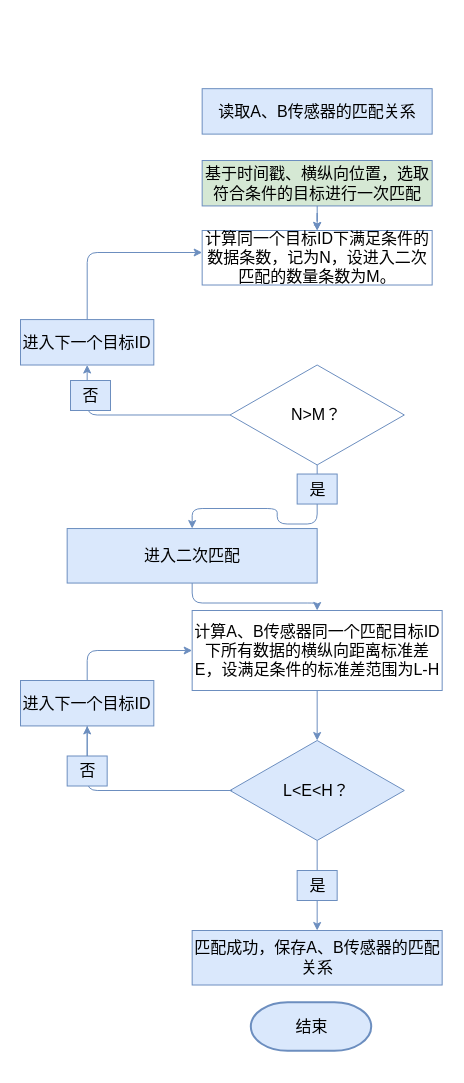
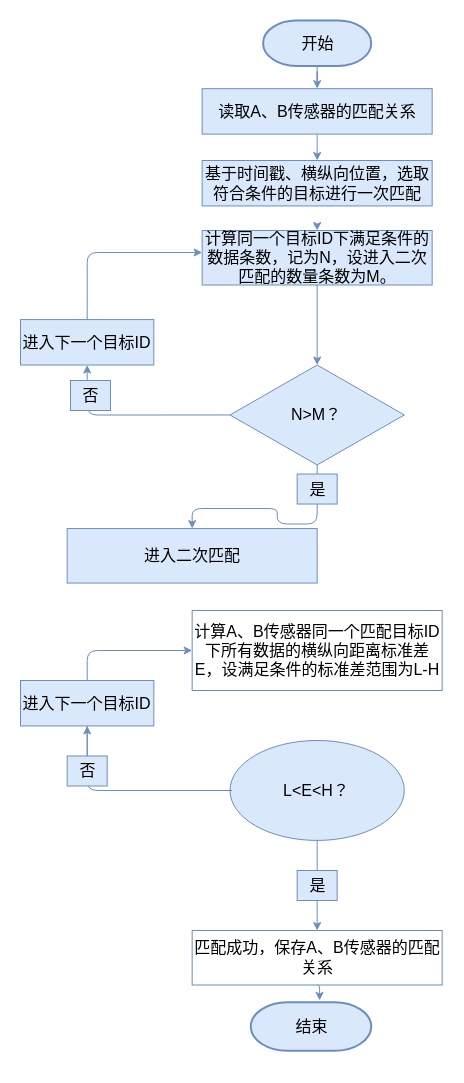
node "开始": added
edge "开始" -> "读取A、B传感器的匹配关系": added
edge "读取A、B传感器的匹配关系" -> "基于时间戳、横纵向位置，选取符合条件的目标进行一次匹配": added
node "基于时间戳、横纵向位置，选取符合条件的目标进行一次匹配": fillcolor #d5e8d4 -> #dae8fc
edge "基于时间戳、横纵向位置，选取符合条件的目标进行一次匹配" -> "计算同一个目标ID下满足条件的数据条数，记为N，设进入二次匹配的数量条数为M。": removed
node "计算同一个目标ID下满足条件的数据条数，记为N，设进入二次匹配的数量条数为M。": fillcolor #ffffff -> #dae8fc
edge "计算同一个目标ID下满足条件的数据条数，记为N，设进入二次匹配的数量条数为M。" -> "N>M？": added
node "N>M？": fillcolor #ffffff -> #dae8fc
edge "进入二次匹配" -> "计算A、B传感器同一个匹配目标ID下所有数据的横纵向距离标准差E，设满足条件的标准差范围为L-H": removed
edge "计算A、B传感器同一个匹配目标ID下所有数据的横纵向距离标准差E，设满足条件的标准差范围为L-H" -> "L<E<H？": removed
node "L<E<H？": shape diamond -> ellipse
node "匹配成功，保存A、B传感器的匹配关系": fillcolor #dae8fc -> #ffffff
edge "匹配成功，保存A、B传感器的匹配关系" -> "结束": added
